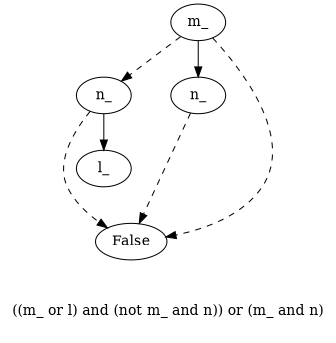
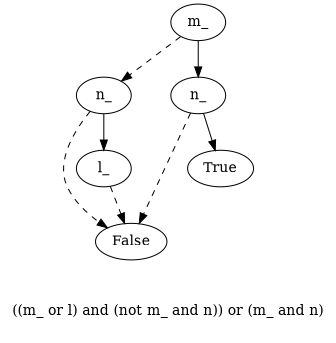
edge "m_" -> "False": now "l_" -> "False"
node "True": added
